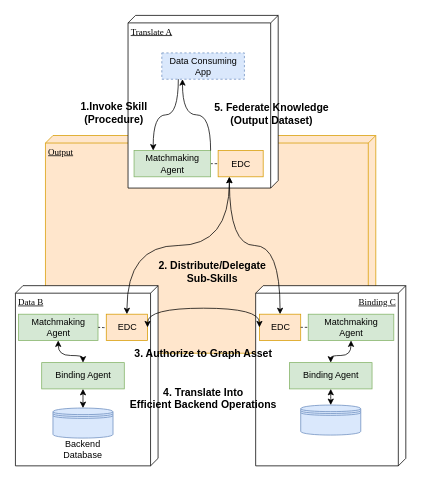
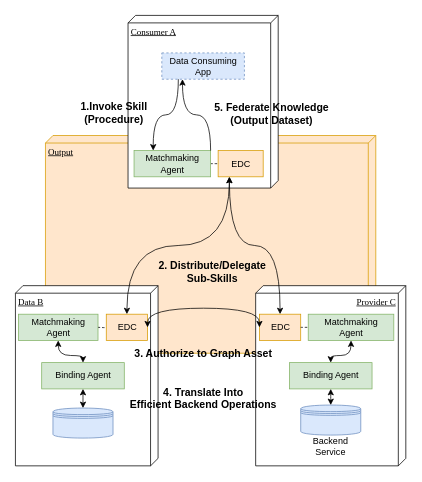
node "Translate A": label "Translate A" -> "Consumer A"
node "Binding C": label "Binding C" -> "Provider C"
node "Backend Service": added
node "Backend Database": removed
